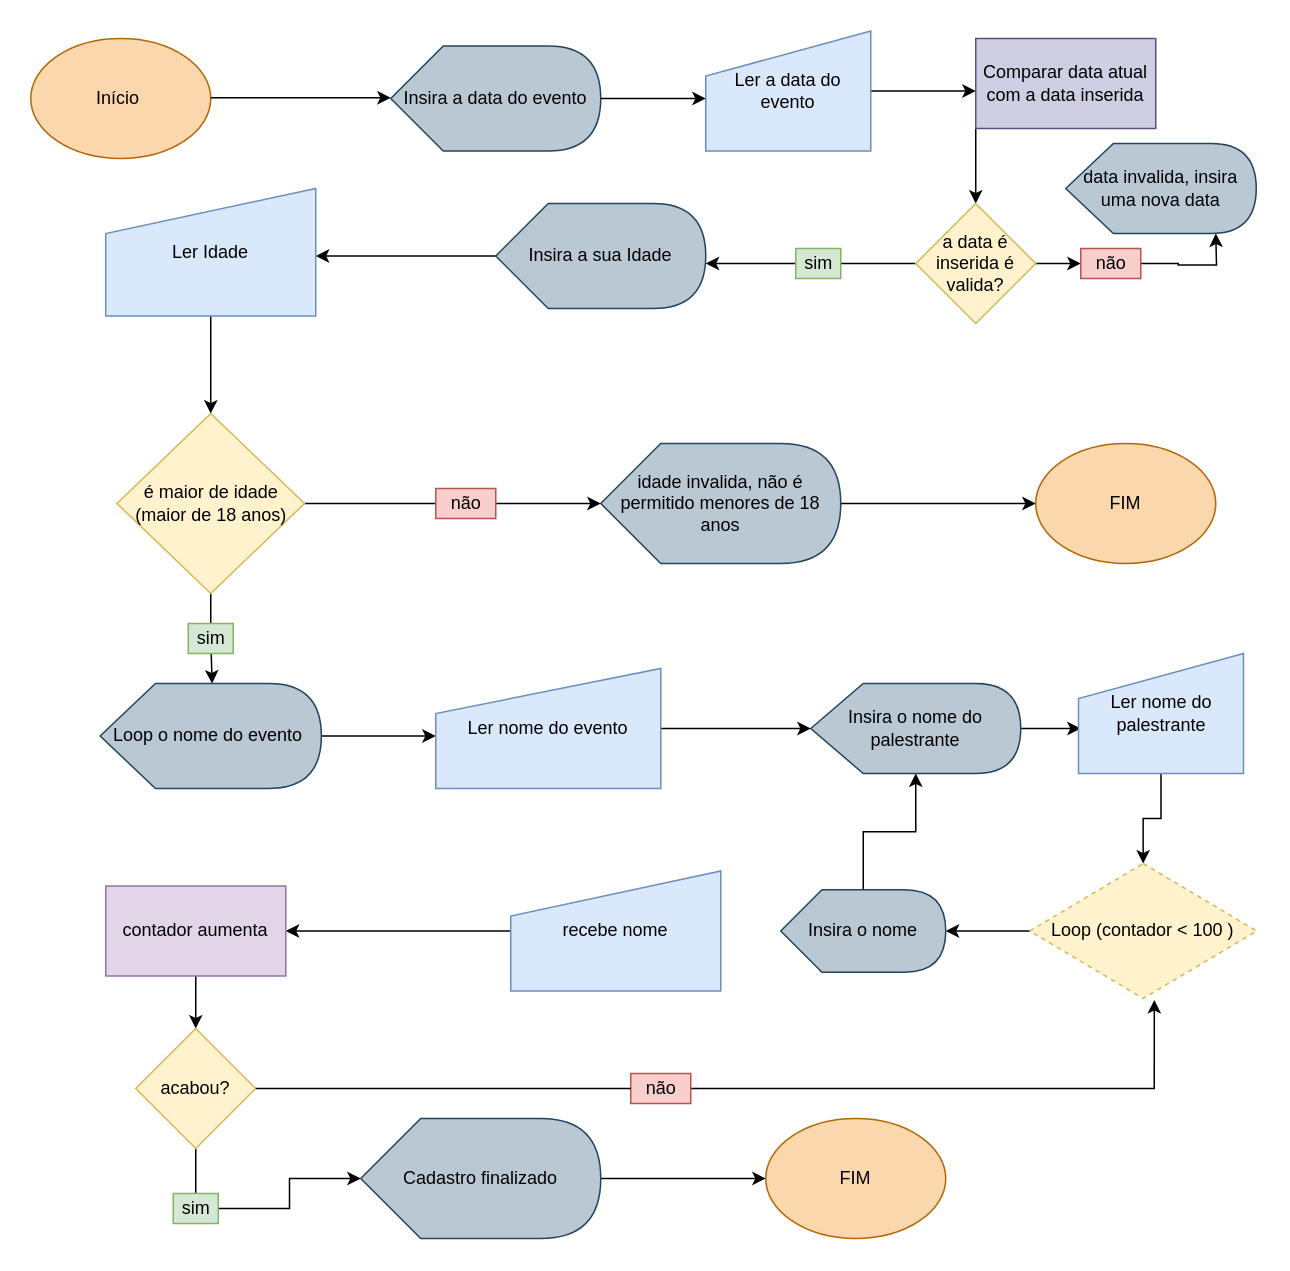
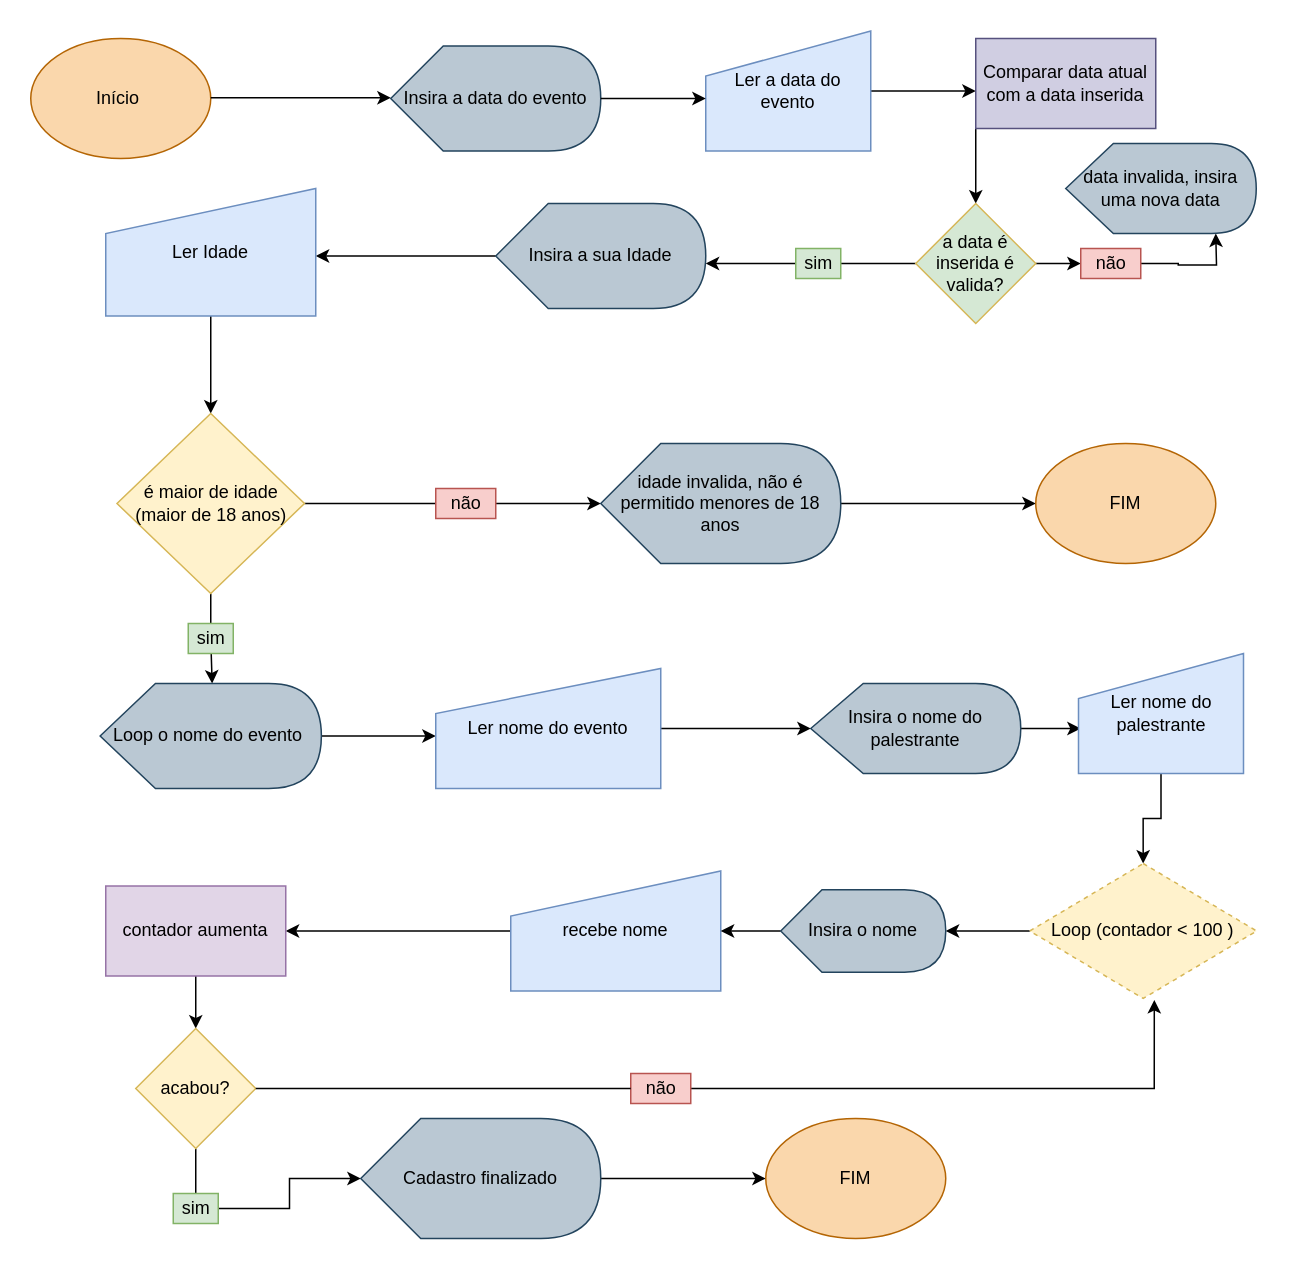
node "a data é inserida é valida?": fillcolor #fff2cc -> #d5e8d4
edge "Insira o nome" -> "Insira o nome do palestrante": now "Insira o nome" -> "recebe nome"
